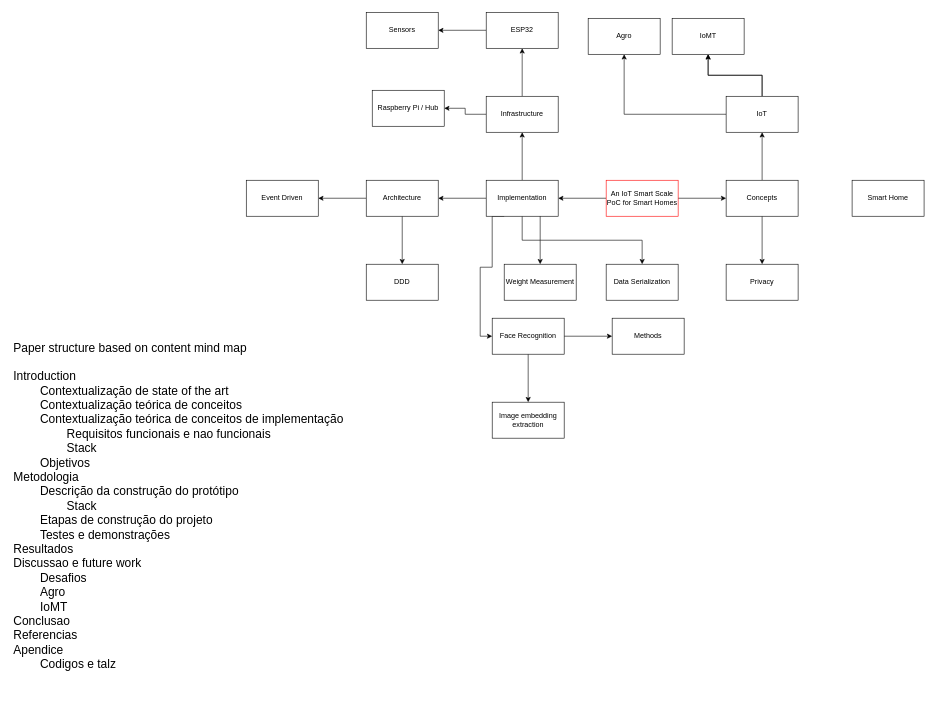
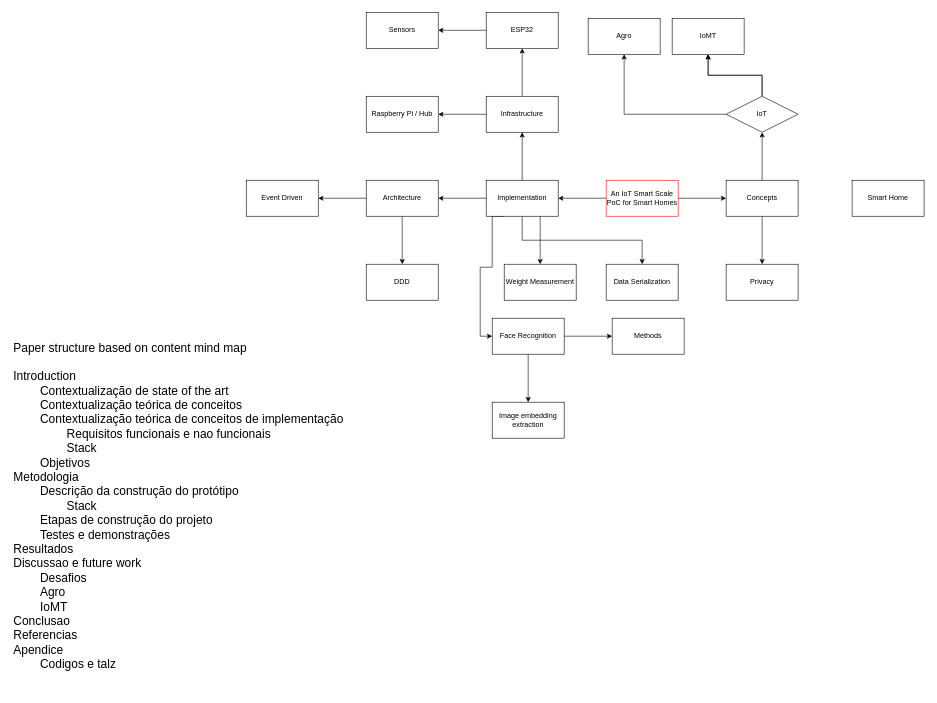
node "Raspberry Pi / Hub": moved (408, 108) -> (402, 114)
node "IoT": shape rectangle -> diamond
